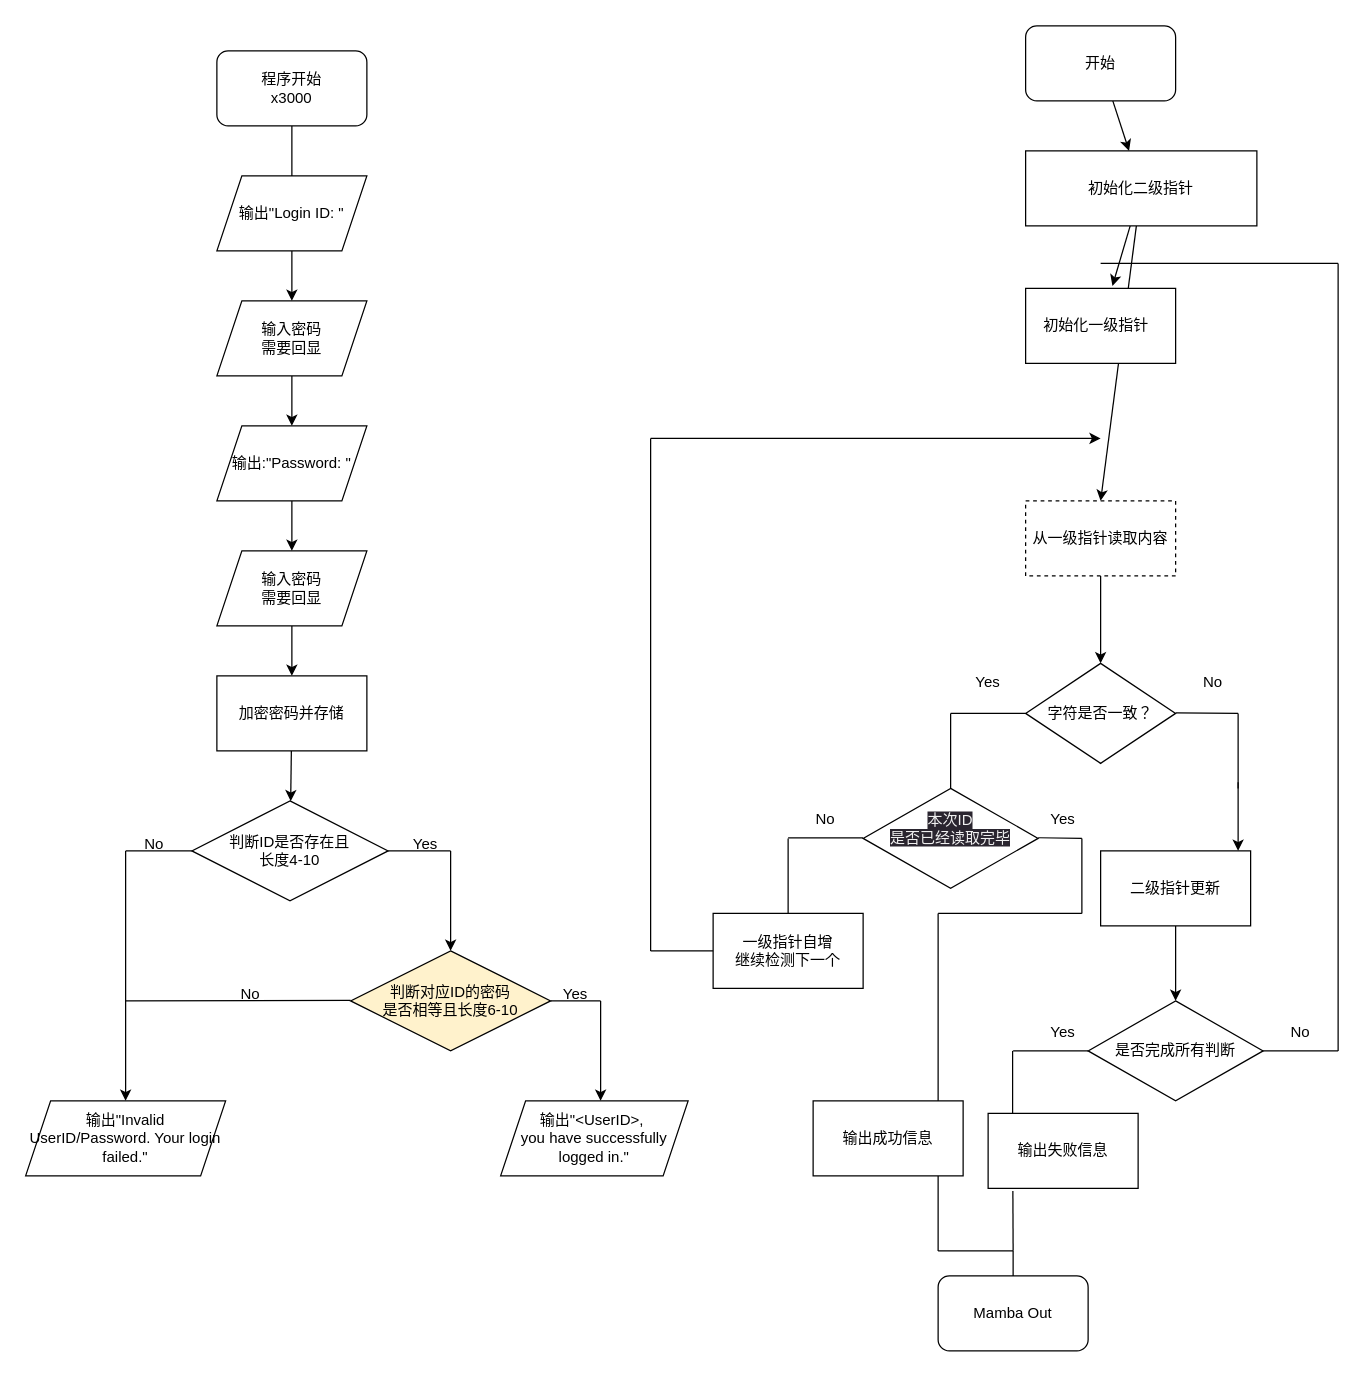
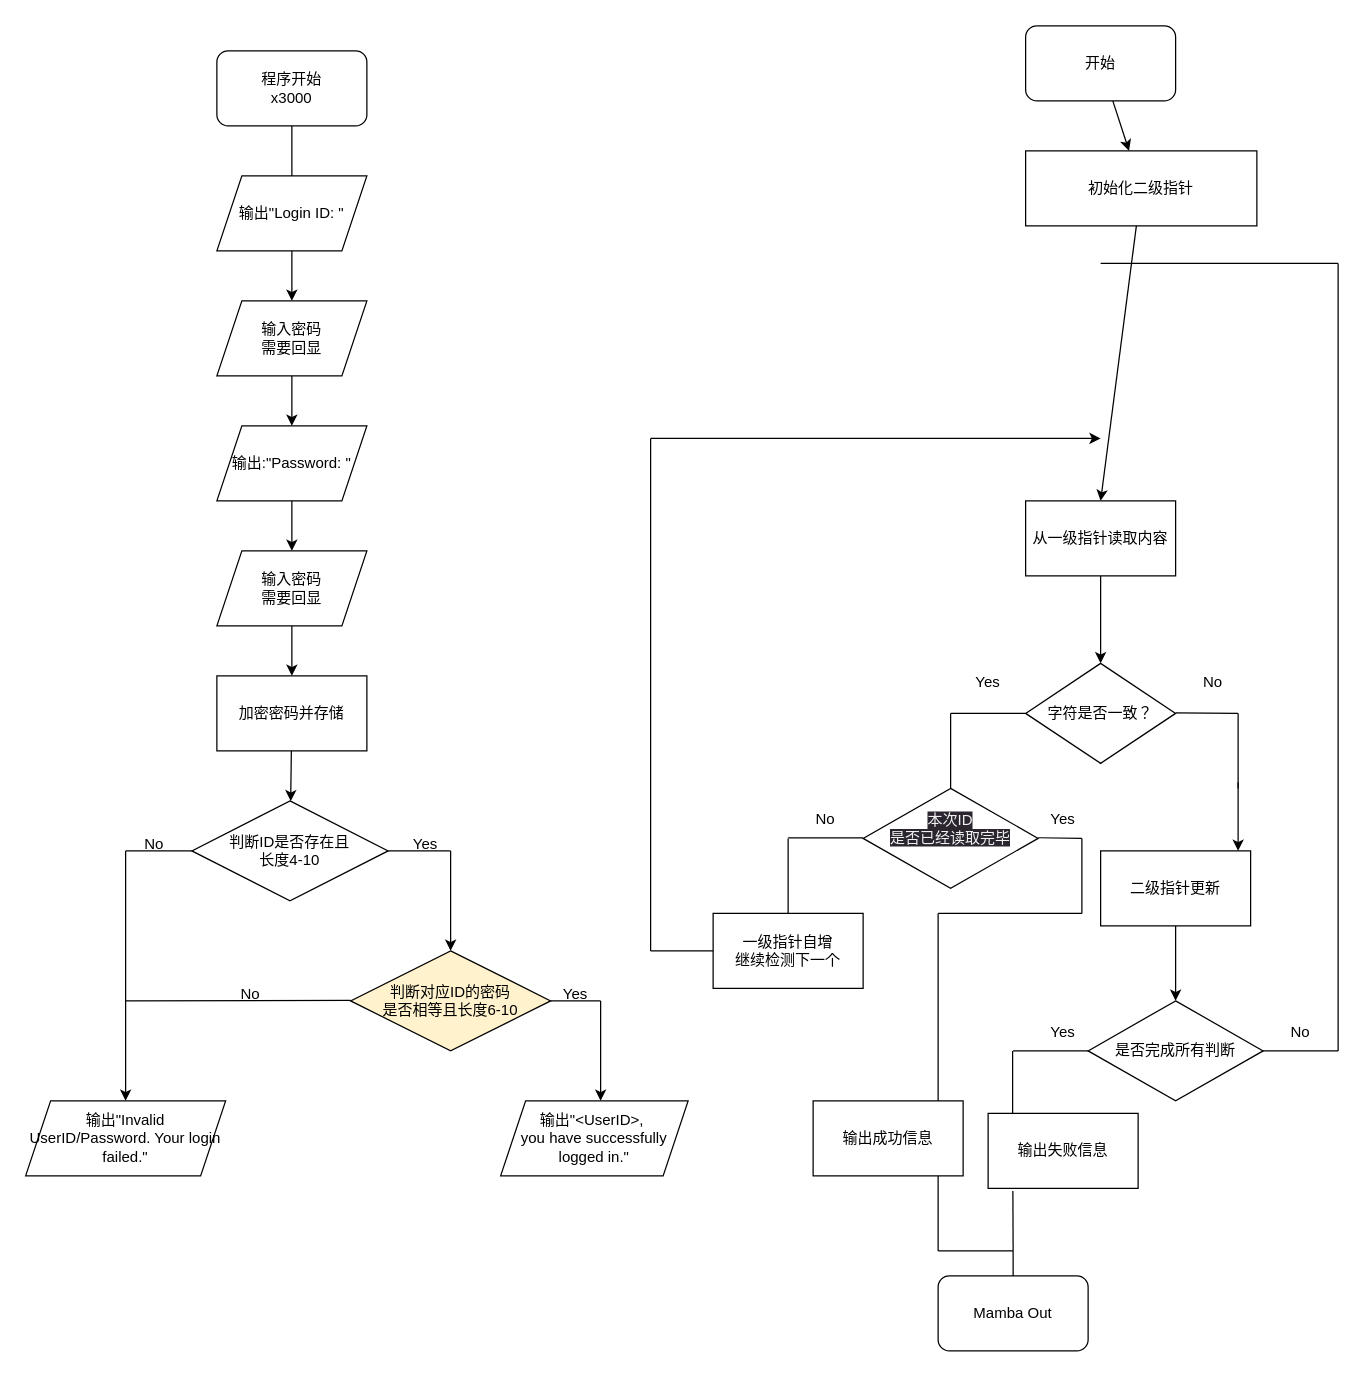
edge "初始化二级指针" -> "初始化一级指针": removed
node "初始化一级指针": removed
node "从一级指针读取内容": style dashed -> solid
